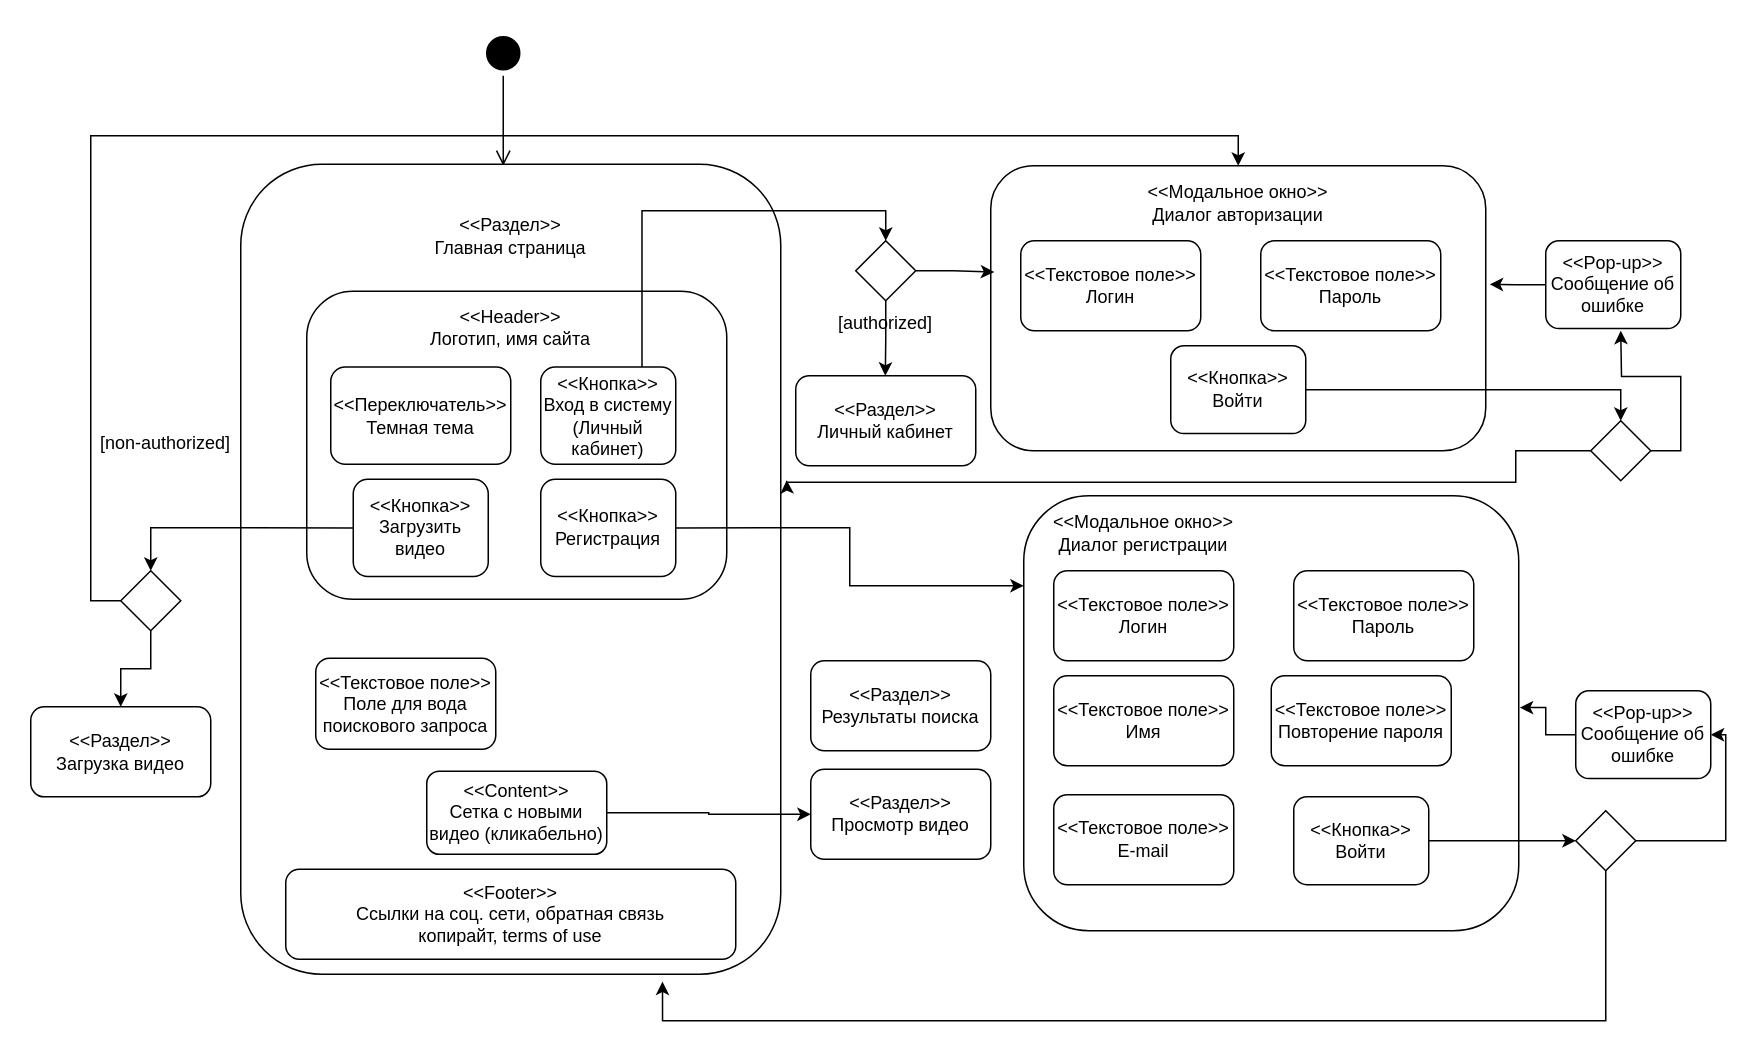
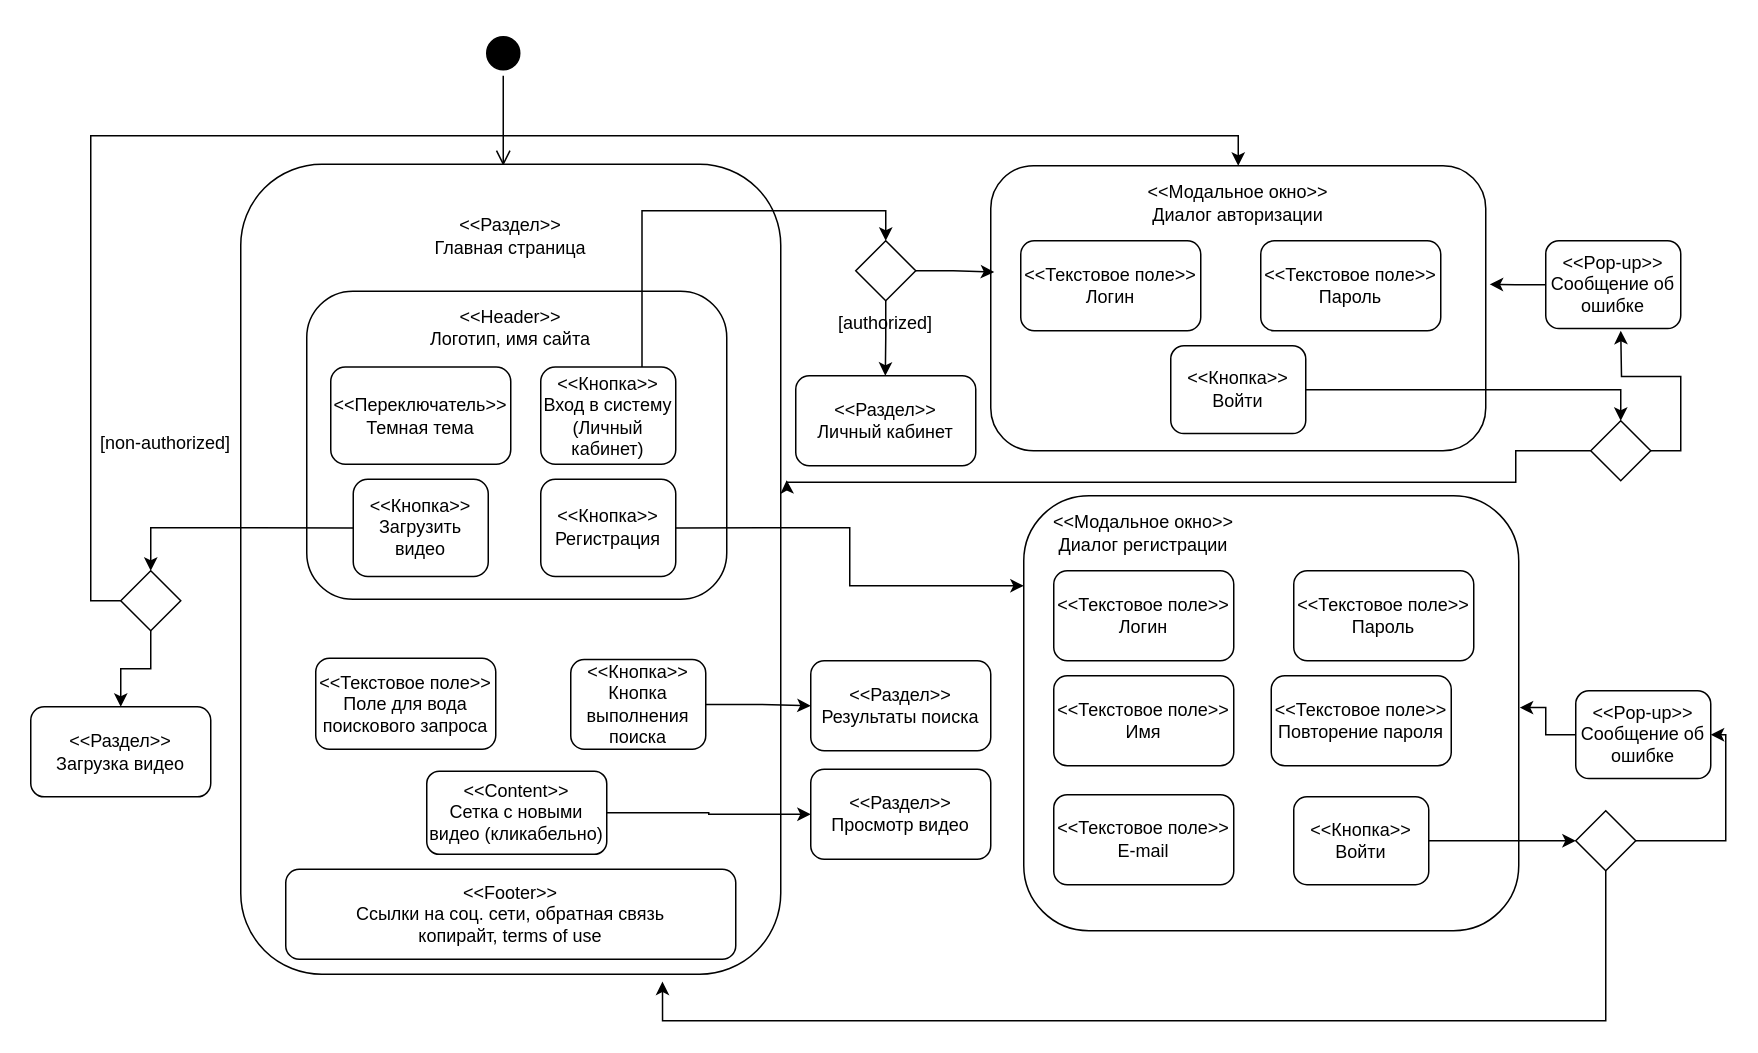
node "<<Кнопка>> Кнопка выполнения поиска": added
edge "<<Кнопка>> Кнопка выполнения поиска" -> "<<Раздел>> Результаты поиска": added
